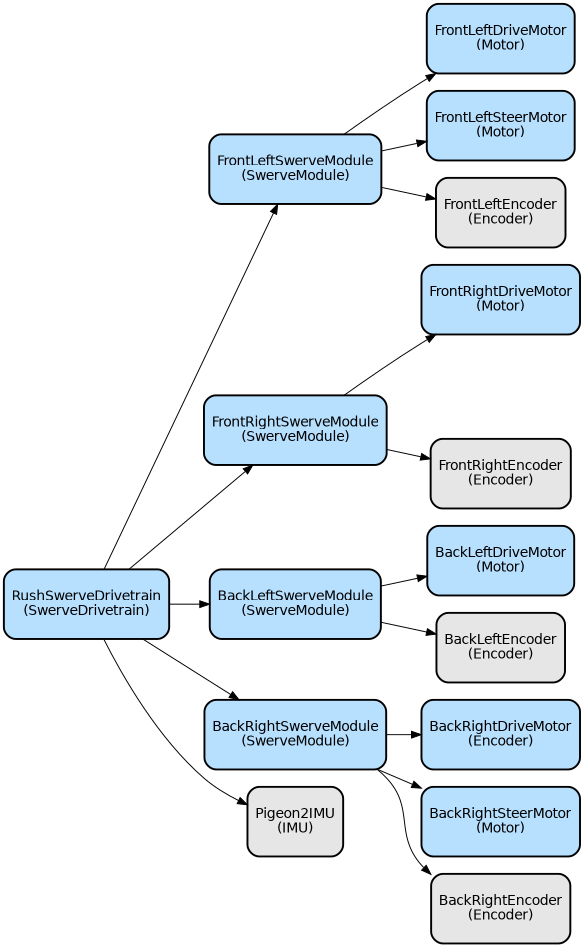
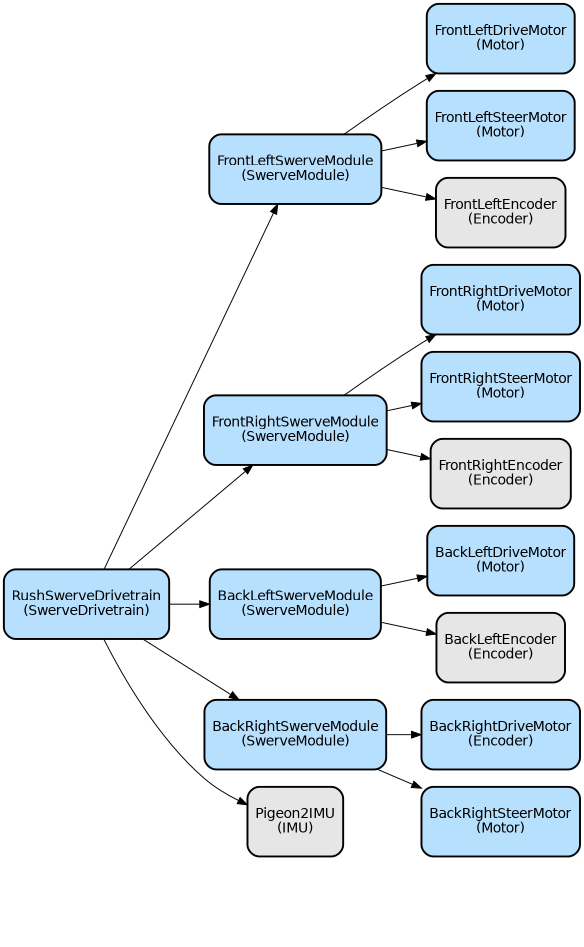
node "FrontRightSteerMotor (Motor)": added
node "BackRightEncoder (Encoder)": removed
